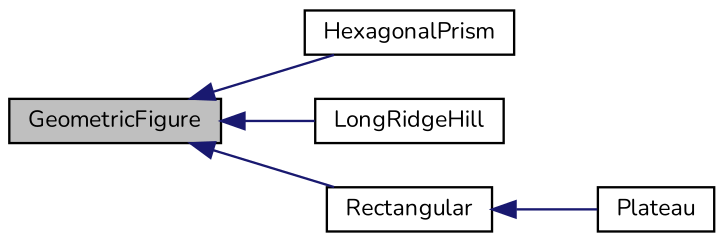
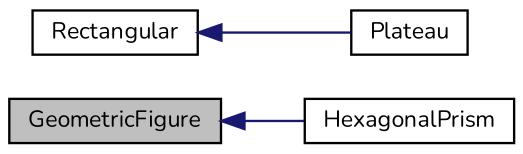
node "LongRidgeHill": removed
edge "Rectangular" -> "GeometricFigure": removed
